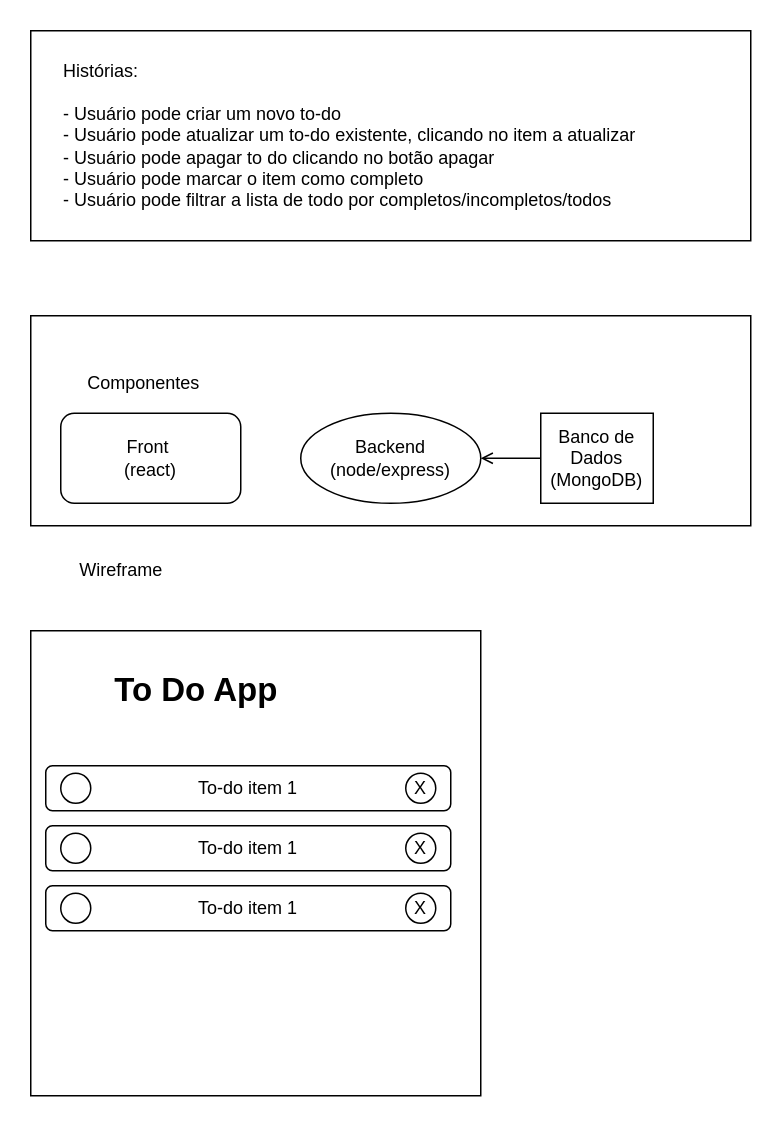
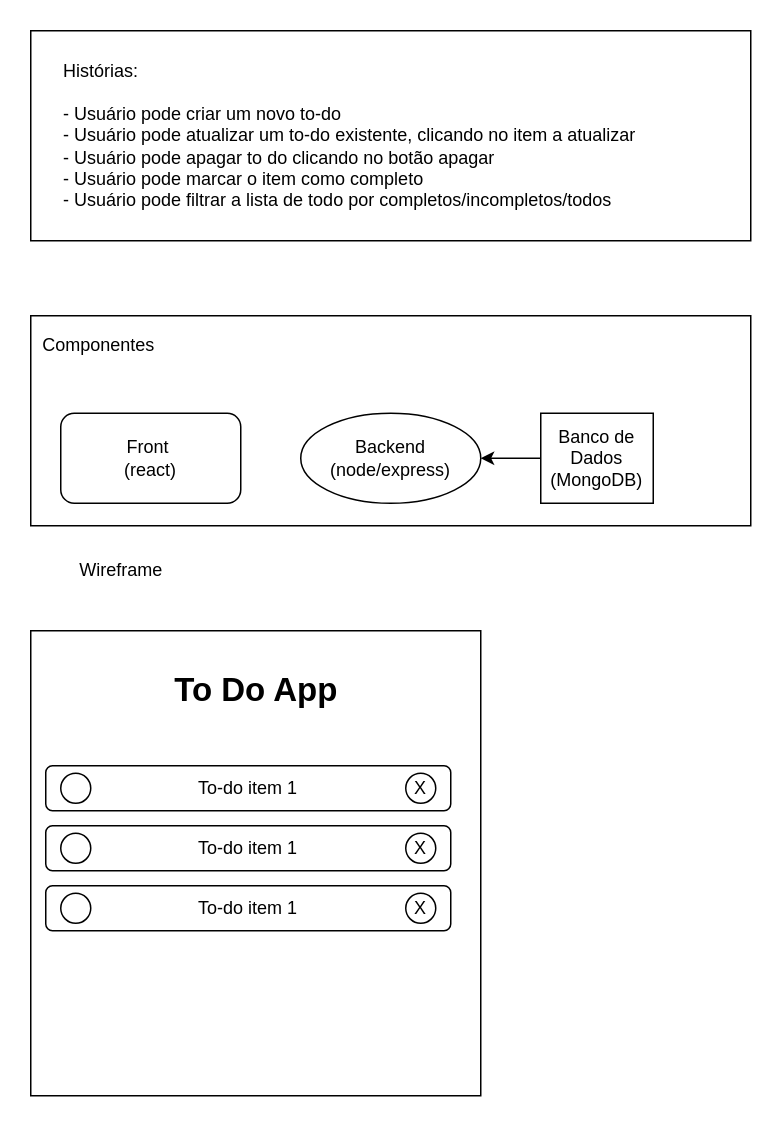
node "Componentes": moved (143, 383) -> (98, 346)
edge "Banco de Dados (MongoDB)" -> "Backend (node/express)": arrowhead open -> classic
node "To Do App": moved (196, 691) -> (256, 691)
